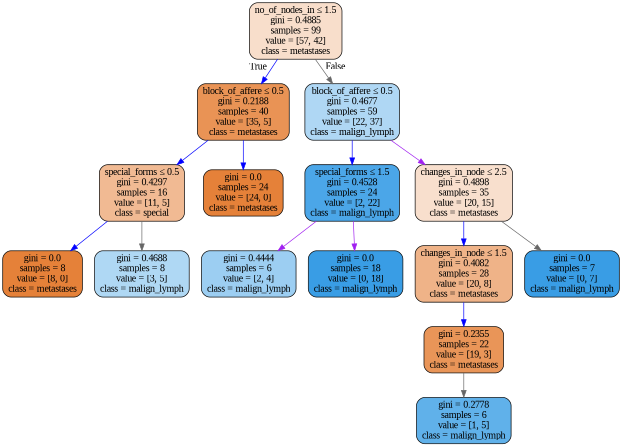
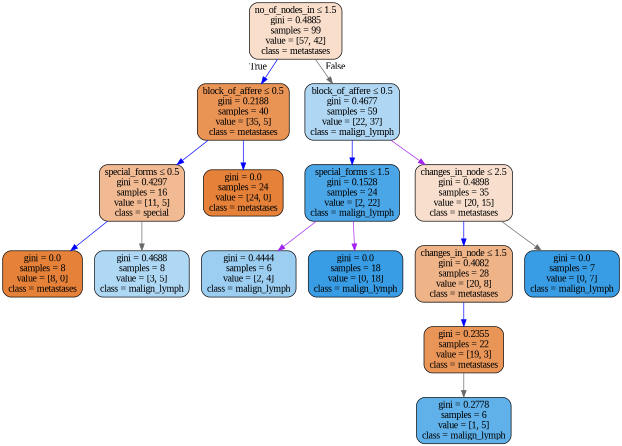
node "special_forms ≤ 1.5": text "gini = 0.4528" -> "gini = 0.1528"
